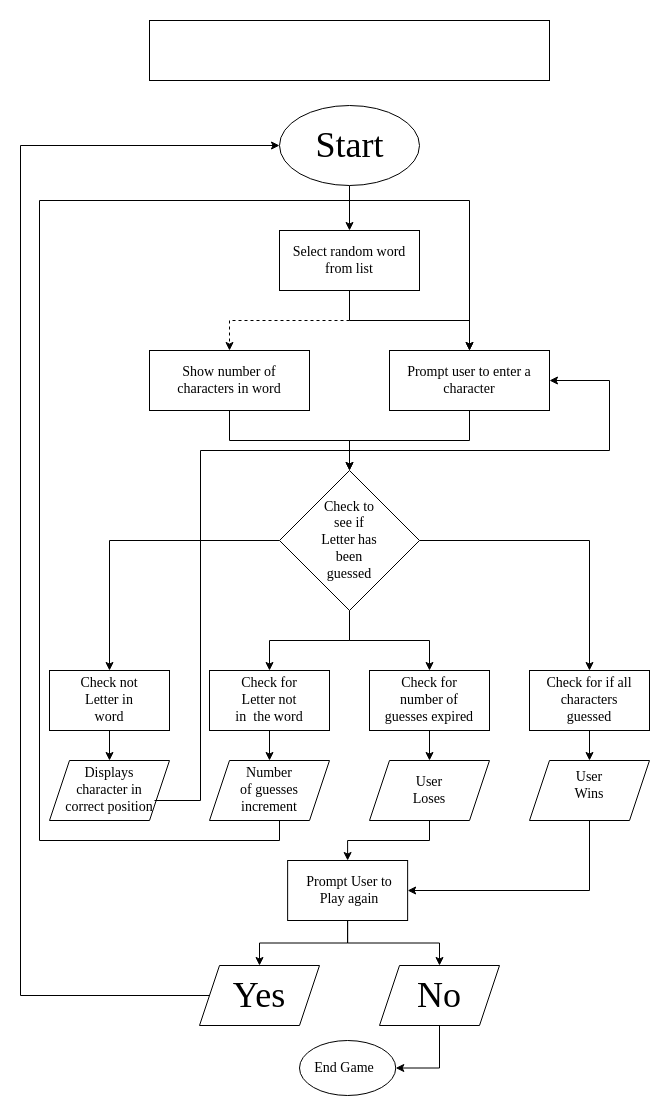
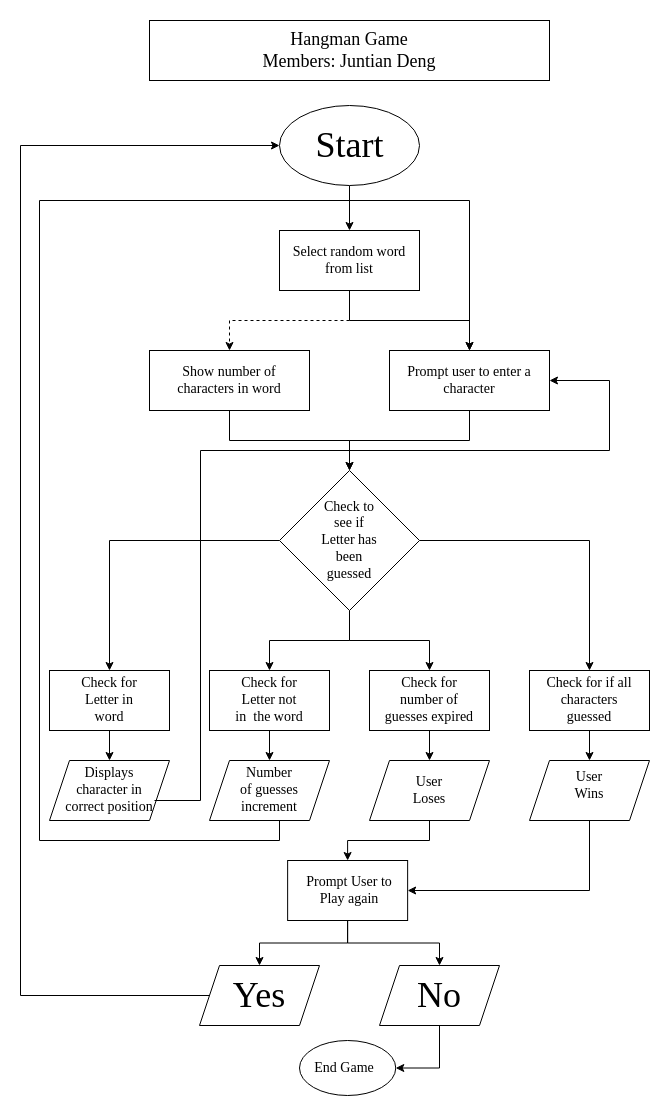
node "Hangman Game Members: Juntian Deng": added
node "Check not Letter in word": label "Check not Letter in word" -> "Check for Letter in word"
